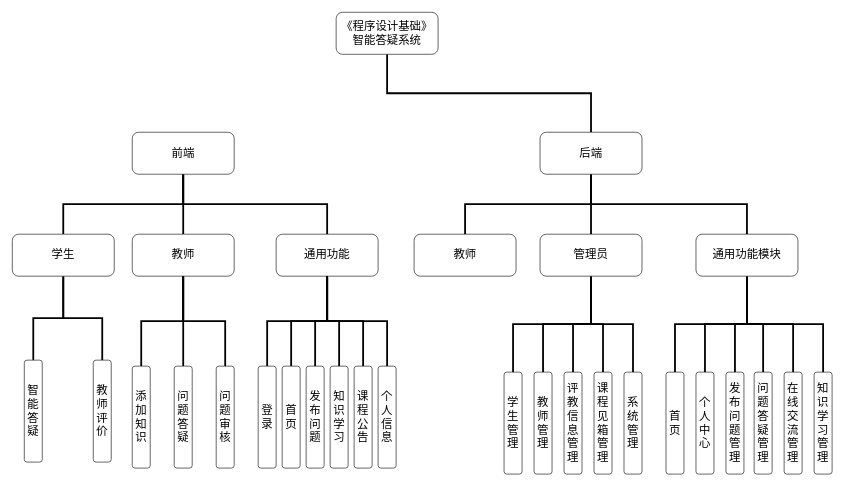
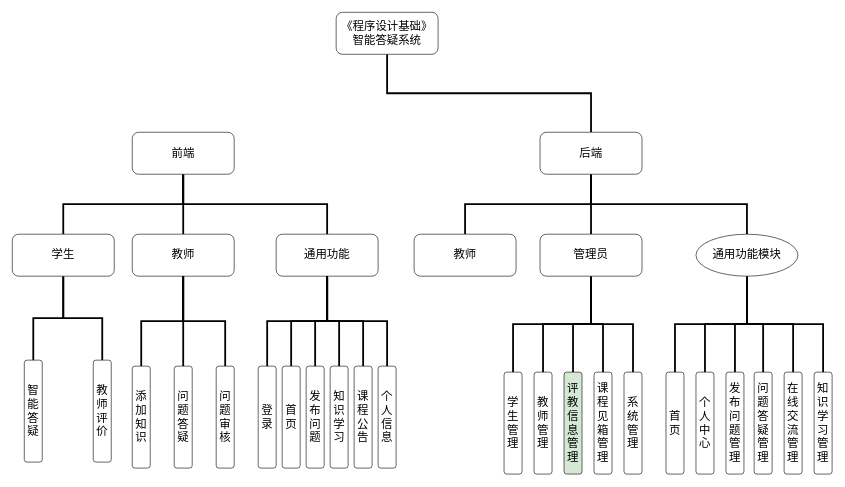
node "通用功能模块": shape rounded rectangle -> ellipse
node "评教信息管理": fillcolor #ffffff -> #d5e8d4
